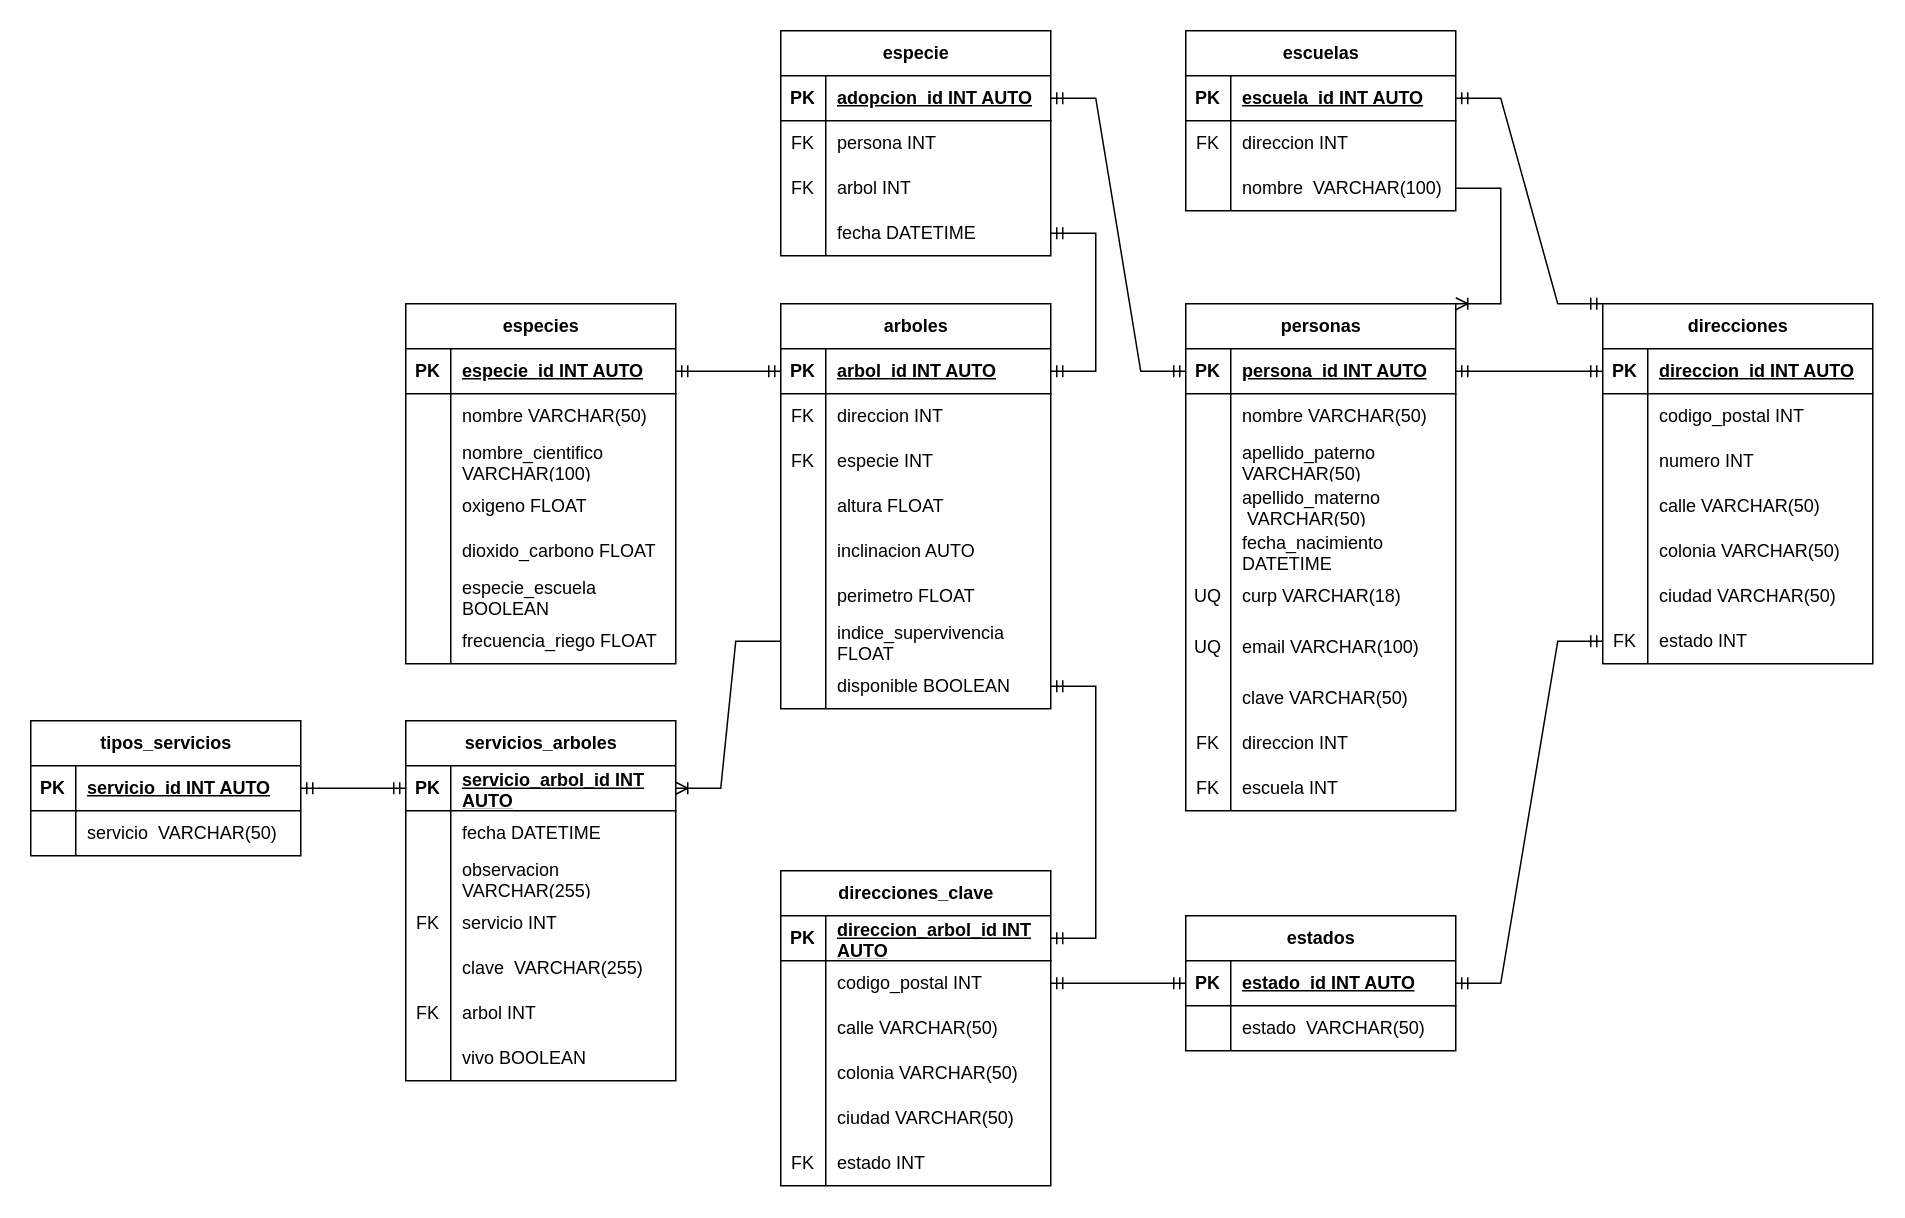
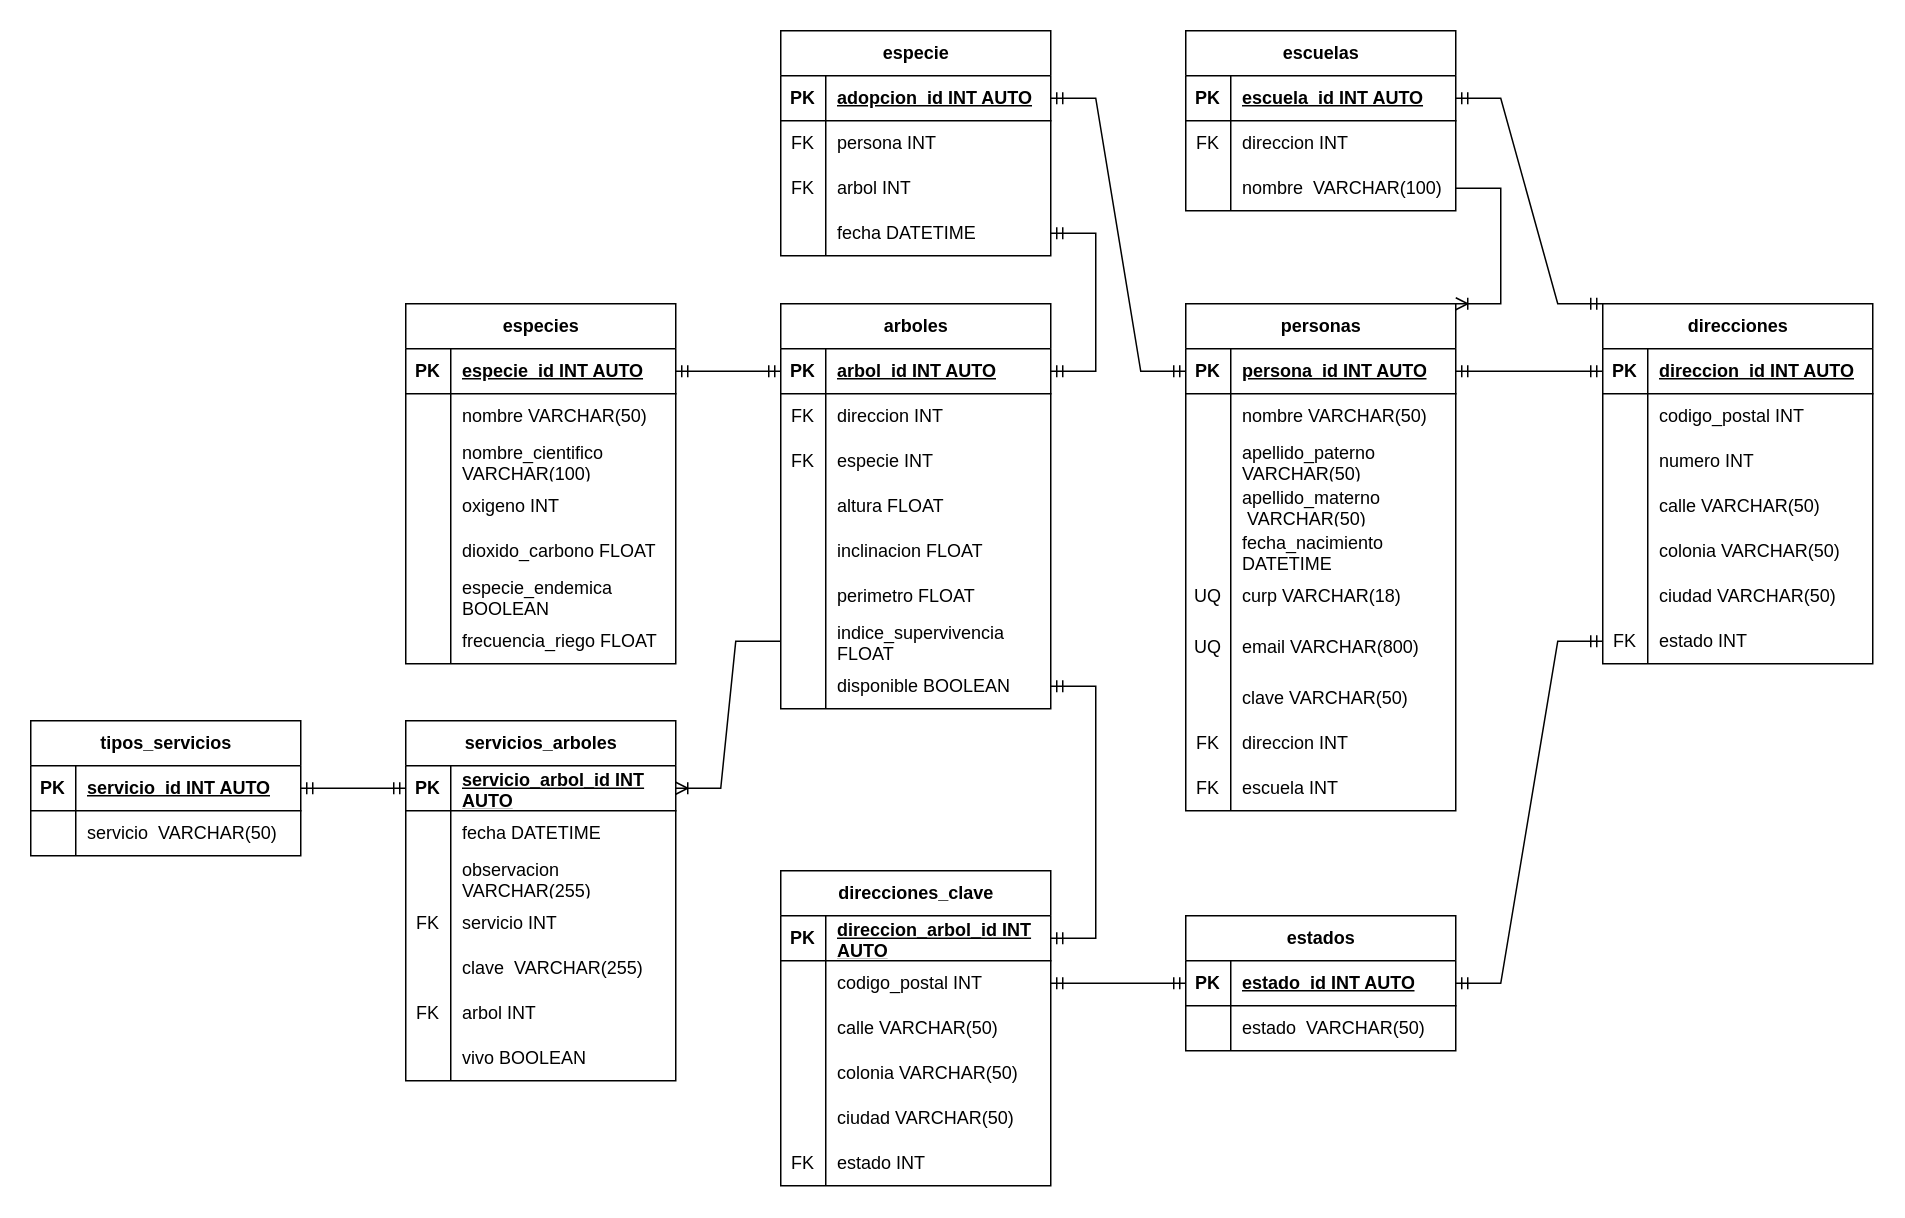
node "oxigeno FLOAT": label "oxigeno FLOAT" -> "oxigeno INT"
node "inclinacion AUTO": label "inclinacion AUTO" -> "inclinacion FLOAT"
node "especie_escuela BOOLEAN": label "especie_escuela BOOLEAN" -> "especie_endemica BOOLEAN"
node "email VARCHAR(100)": label "email VARCHAR(100)" -> "email VARCHAR(800)"
